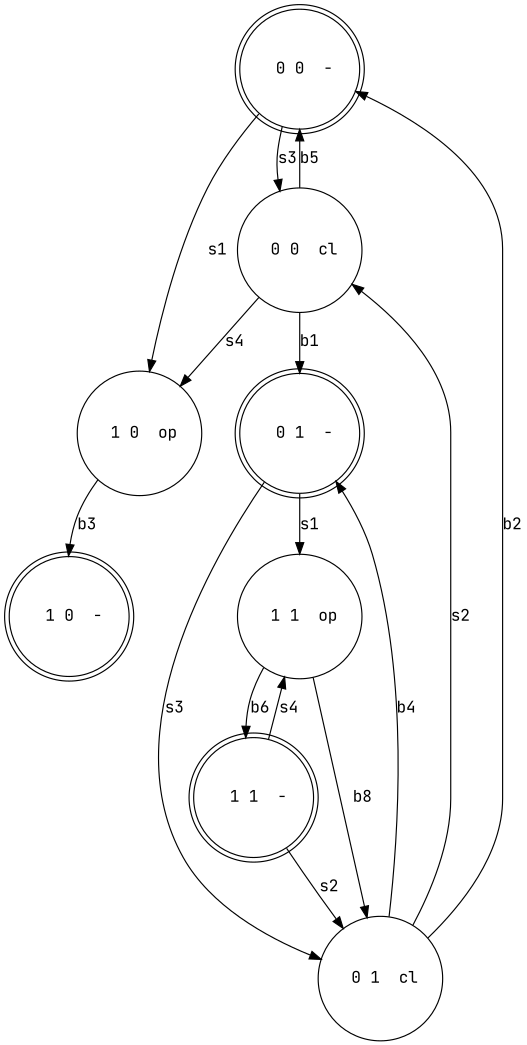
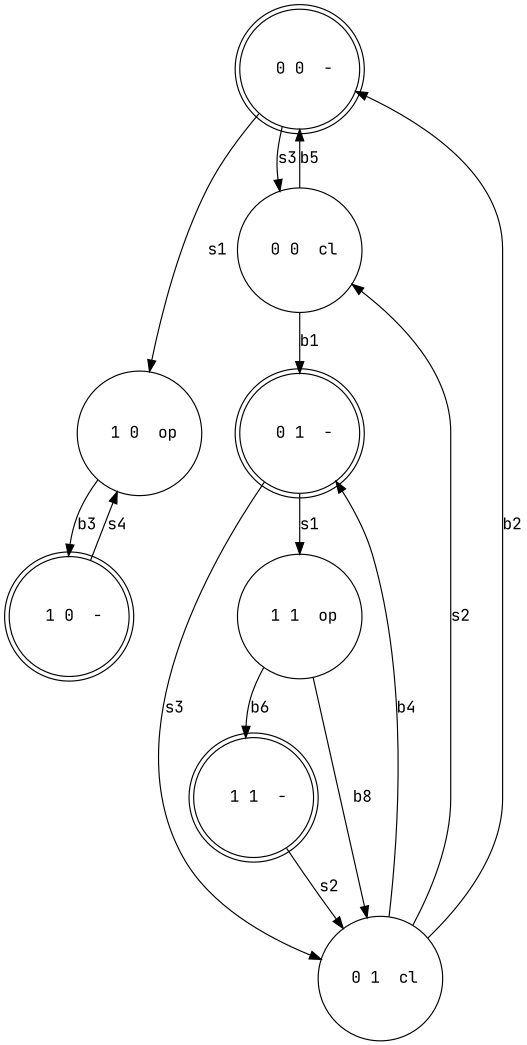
edge "0 0  cl" -> "1 0  op": now "1 0  -" -> "1 0  op"
edge "1 1  -" -> "1 1  op": removed, label "s4"
